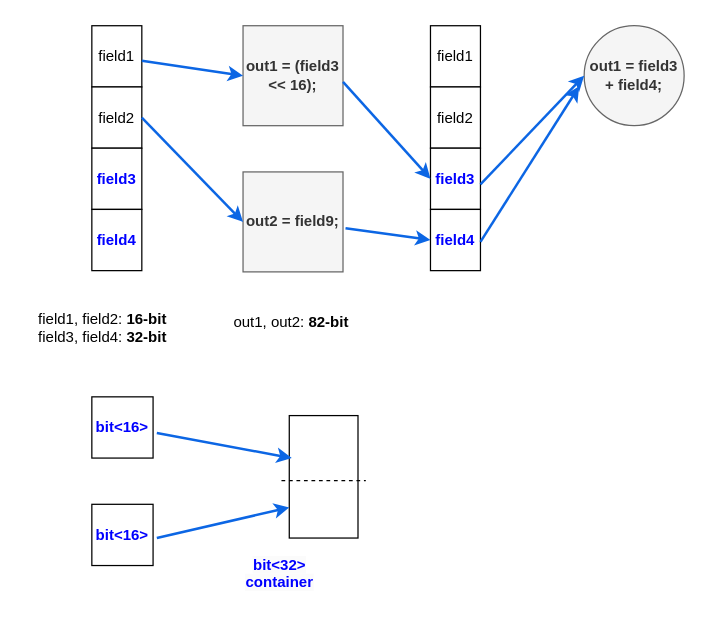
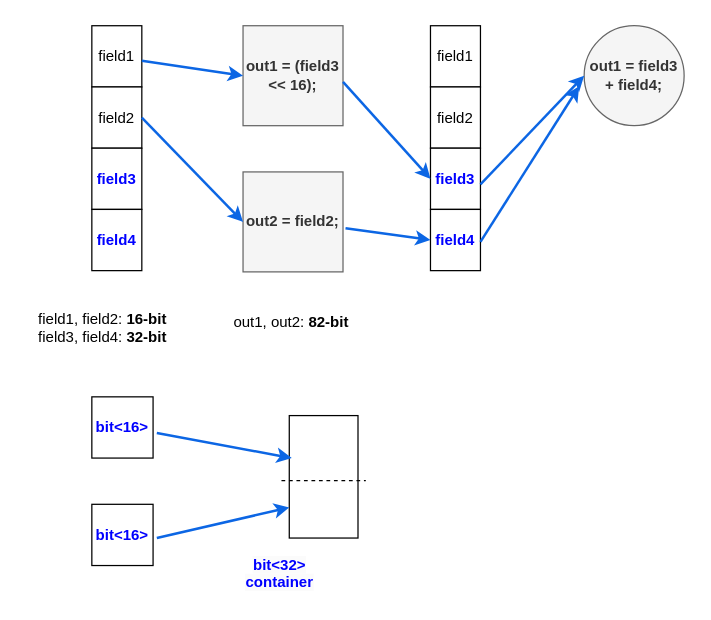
node "out2 = field9;": label "out2 = field9;" -> "out2 = field2;"
